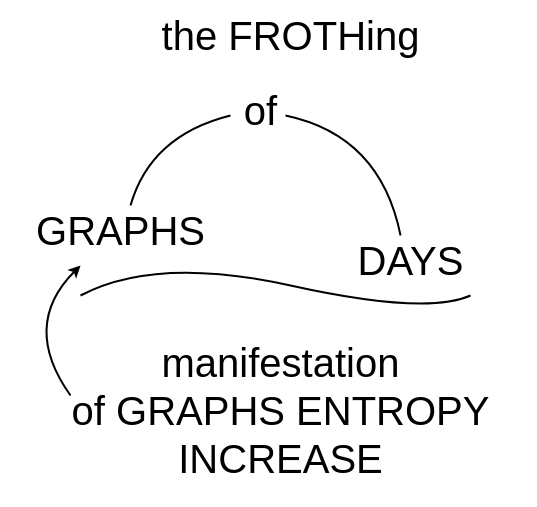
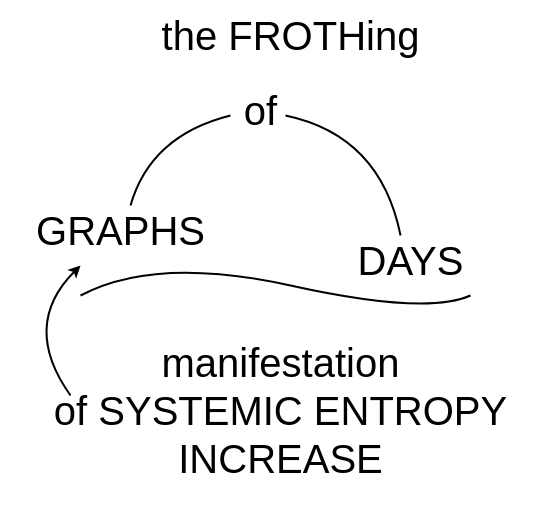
node "manifestation of GRAPHS ENTROPY INCREASE": label "manifestation of GRAPHS ENTROPY INCREASE" -> "manifestation of SYSTEMIC ENTROPY INCREASE"
